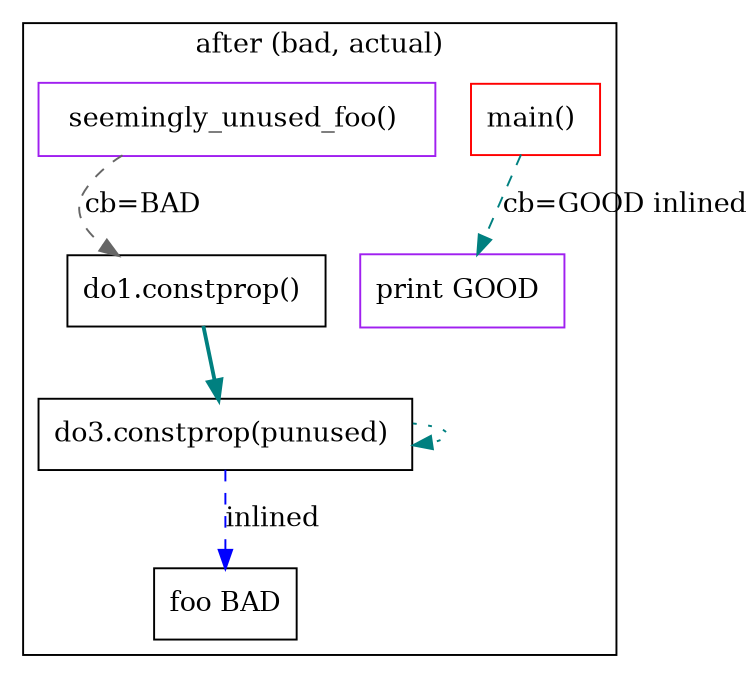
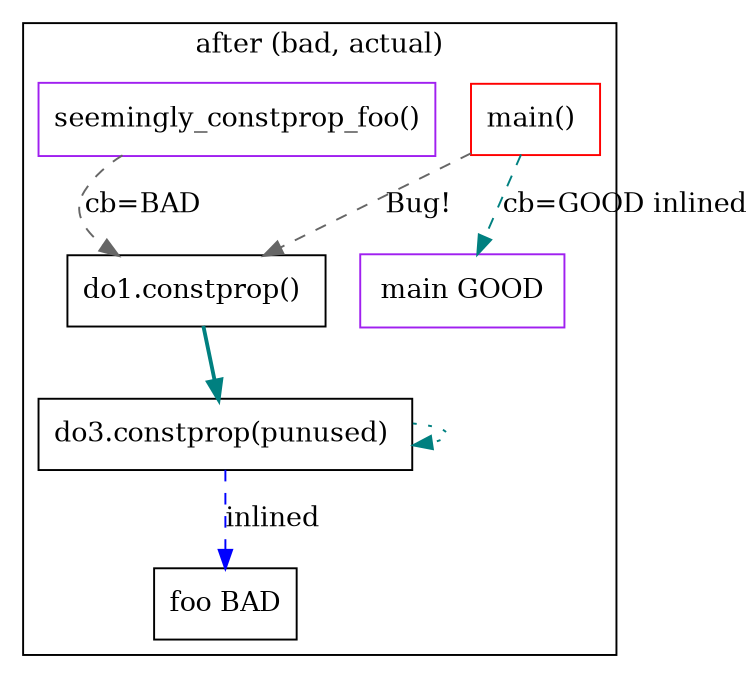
node "seemingly_unused_foo()": label "seemingly_unused_foo()" -> "seemingly_constprop_foo()"
edge "main()" -> "do1.constprop()": added, label "Bug!"
node "print GOOD": label "print GOOD" -> "main GOOD"
